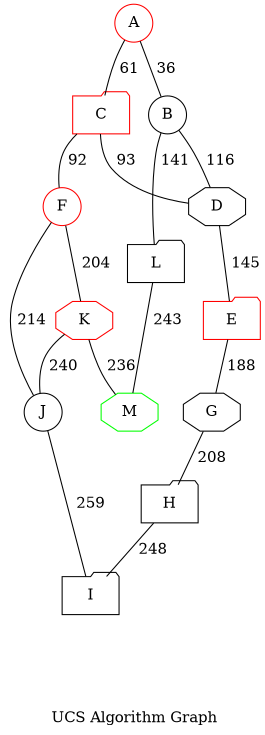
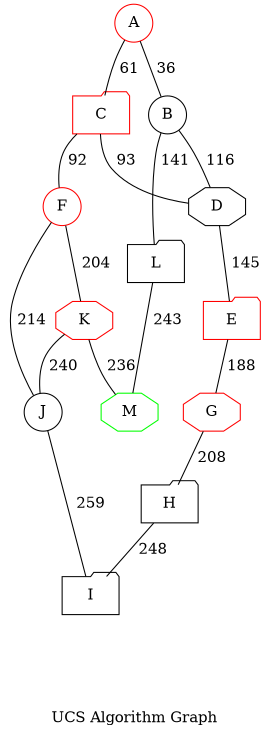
node "G": color black -> red
